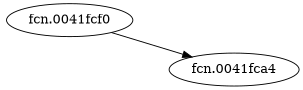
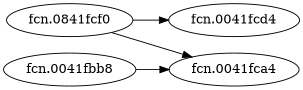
node "fcn.0041fcf0": label "fcn.0041fcf0" -> "fcn.0841fcf0"
node "fcn.0041fcd4": added
node "fcn.0041fbb8": added
